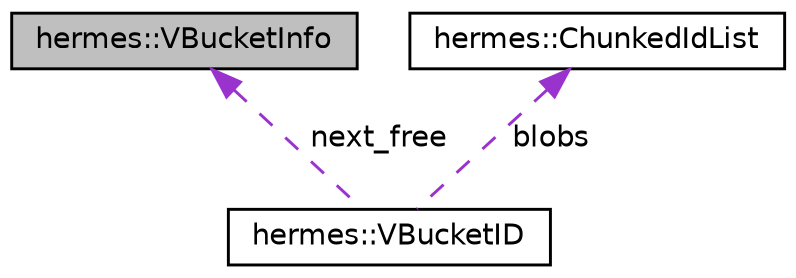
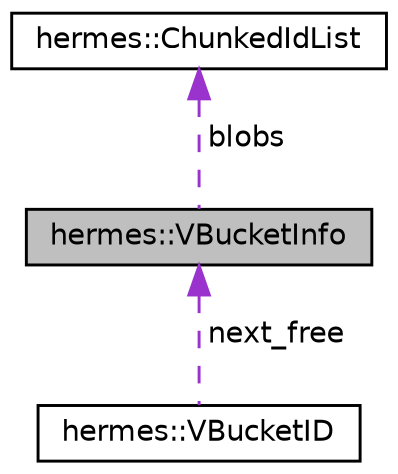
edge "hermes::VBucketID" -> "hermes::ChunkedIdList": now "hermes::VBucketInfo" -> "hermes::ChunkedIdList"
